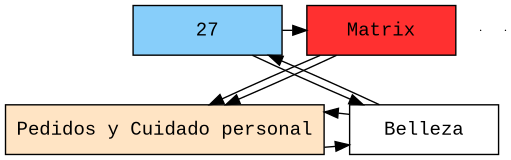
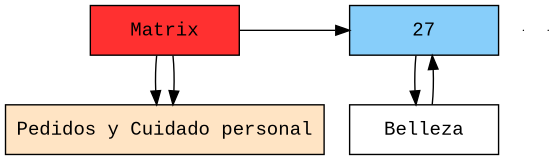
edge "27" -> "Matrix": reversed
edge "Belleza" -> "Pedidos y Cuidado personal": removed
edge "Pedidos y Cuidado personal" -> "Belleza": removed
